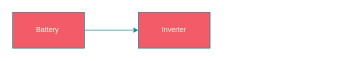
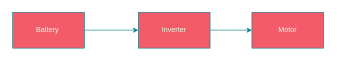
edge "Inverter" -> "Motor": added
node "Motor": added
